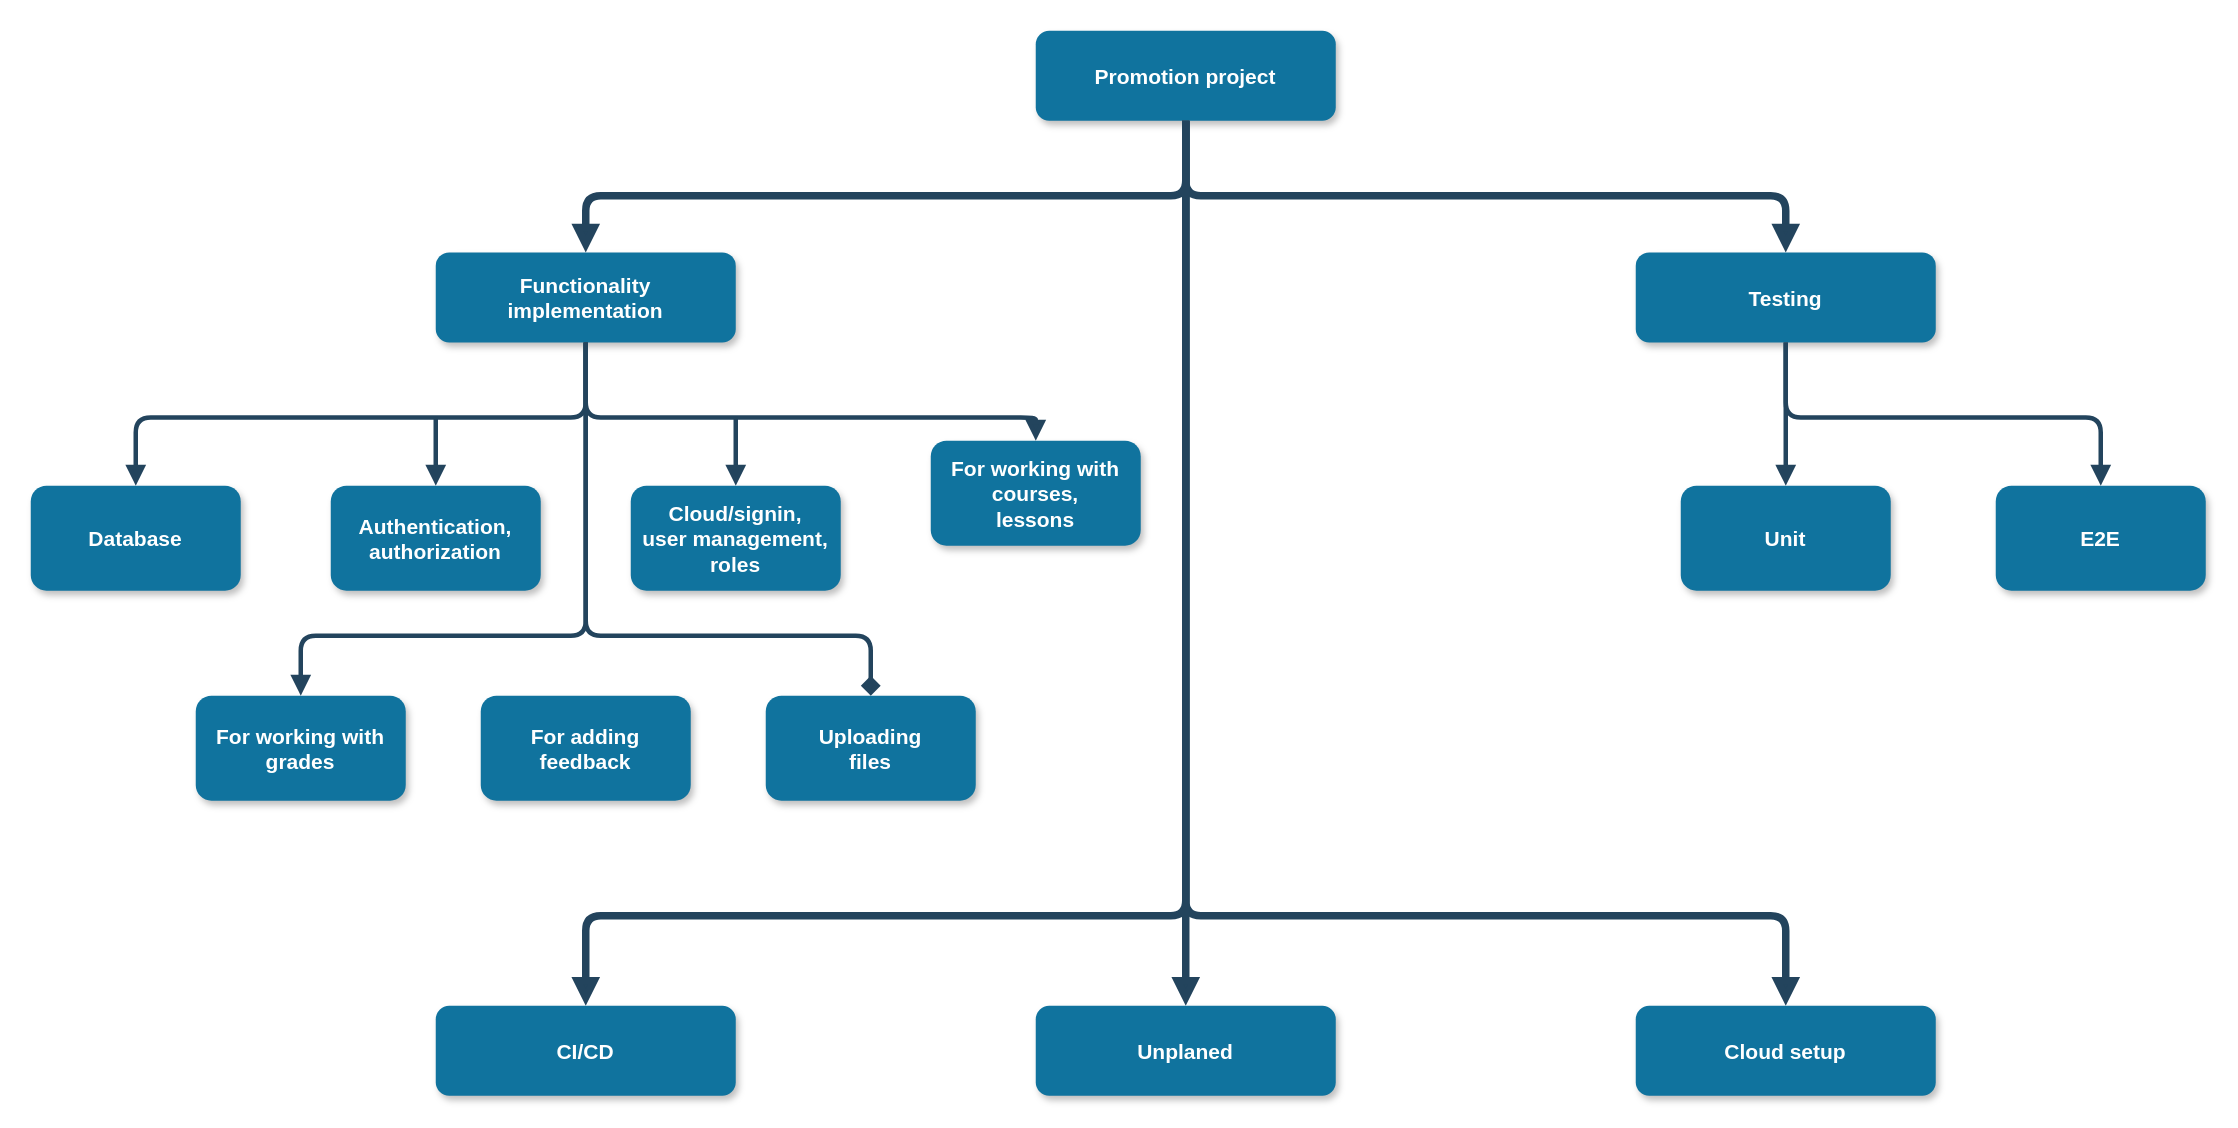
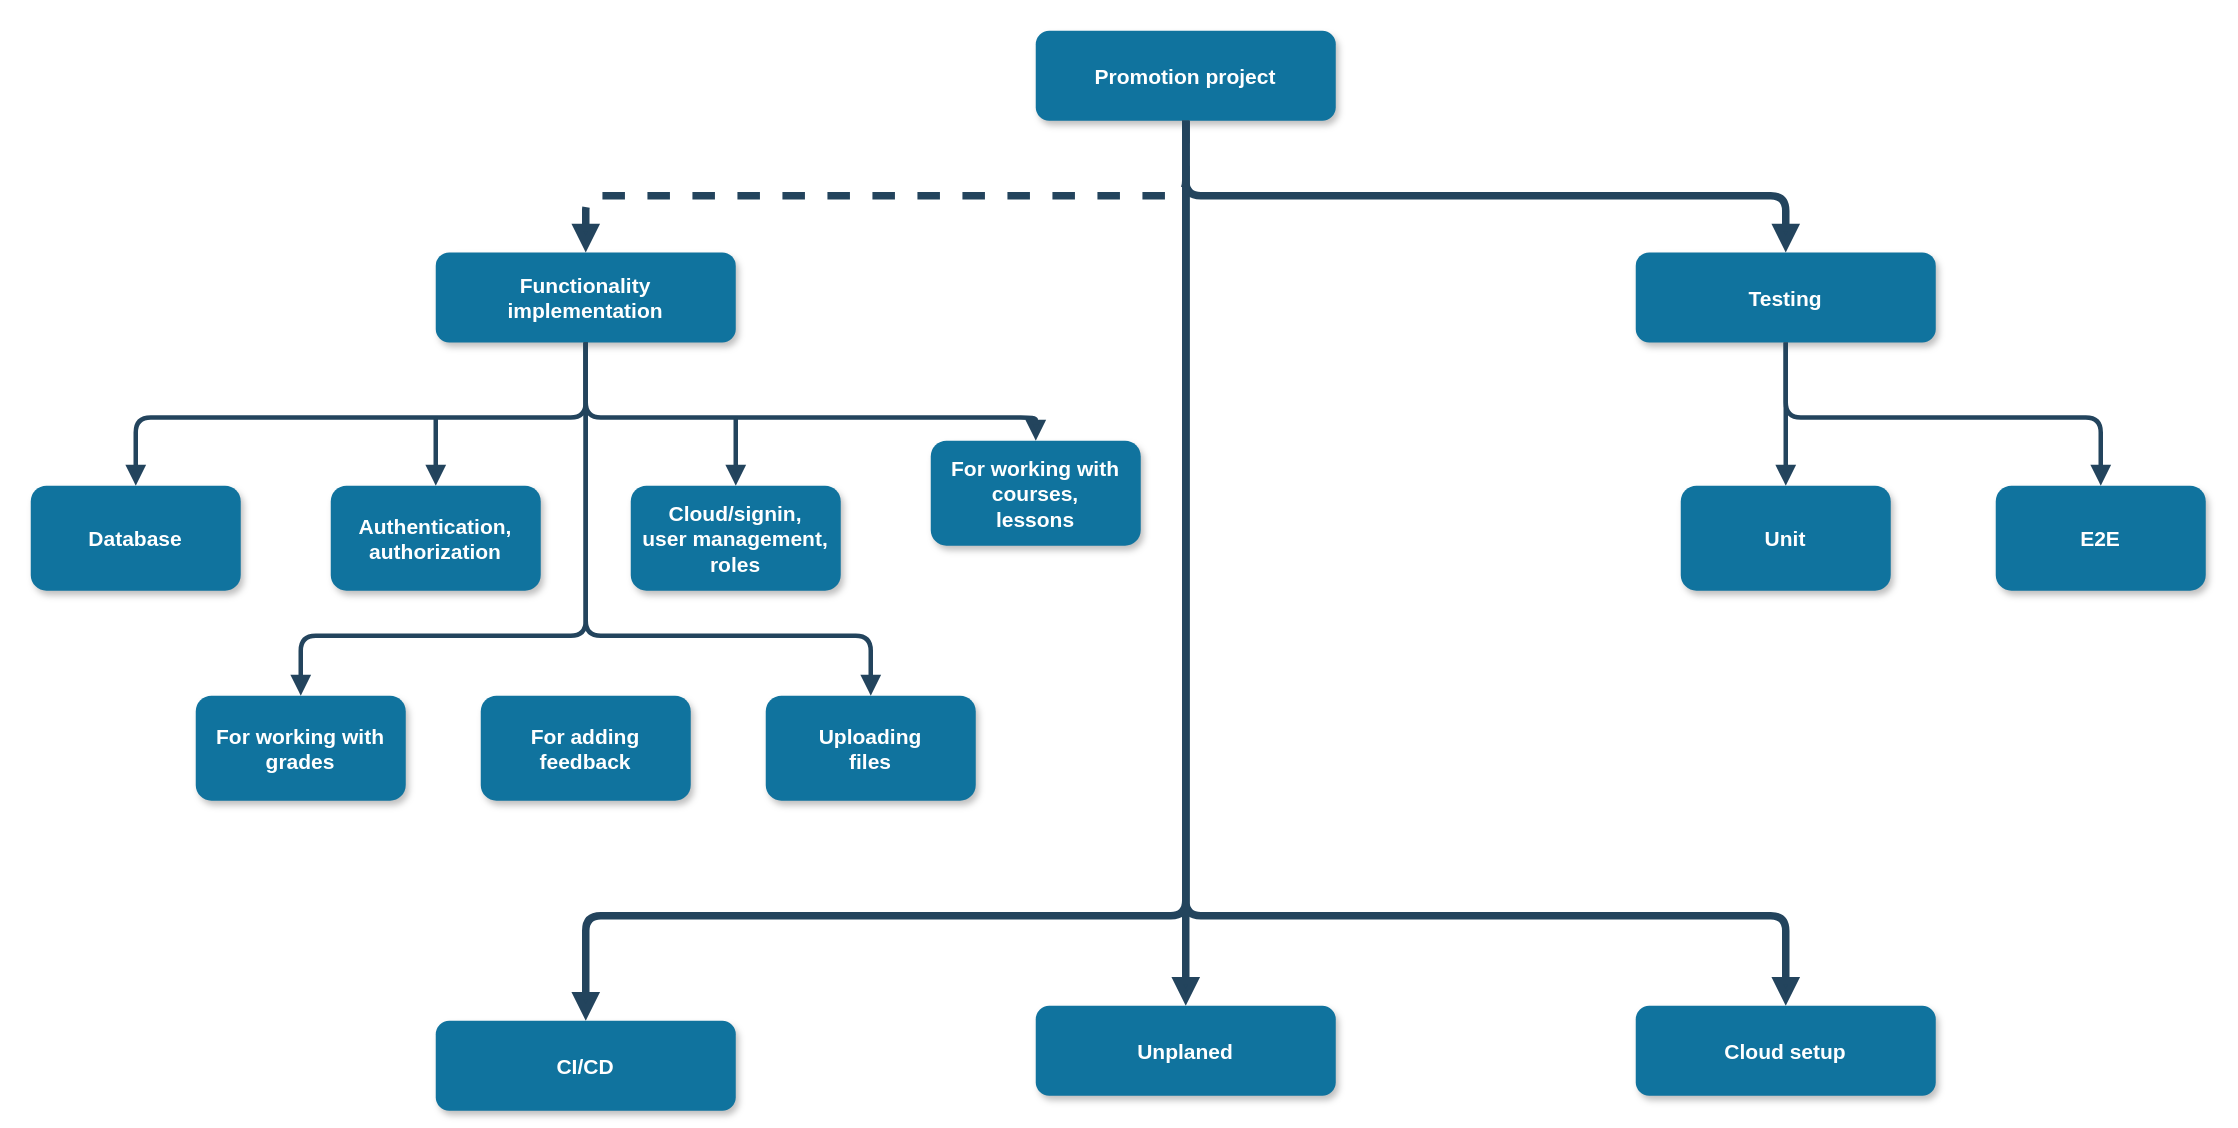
edge "Promotion project" -> "Functionality implementation": style solid -> dashed
edge "Functionality implementation" -> "Uploading files": arrowhead diamond -> block
node "CI/CD": moved (586, 1051) -> (586, 1066)
